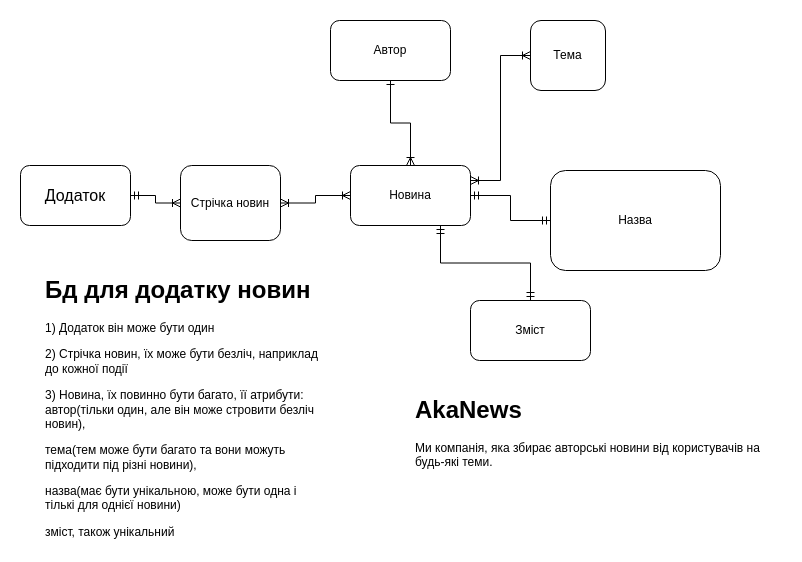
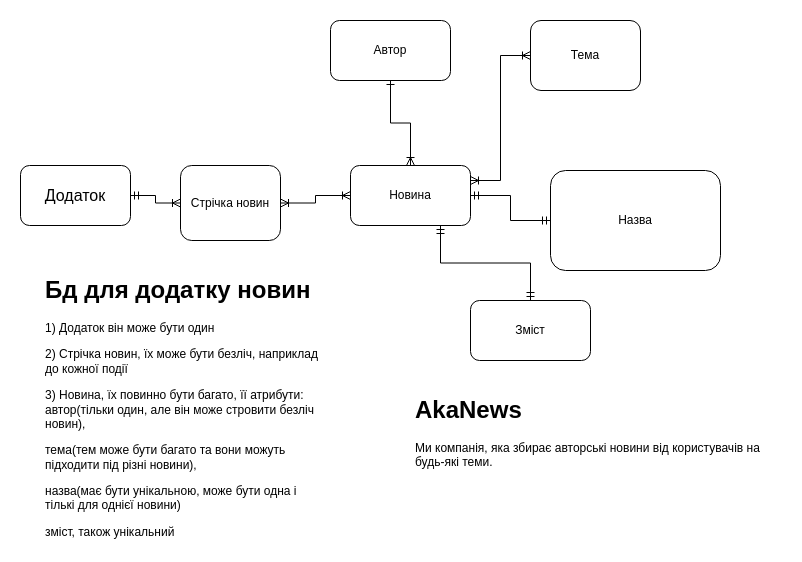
node "Тема": size 75x70 -> 110x70
